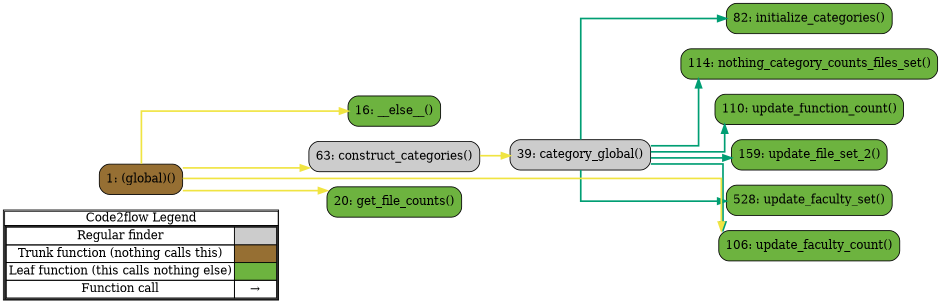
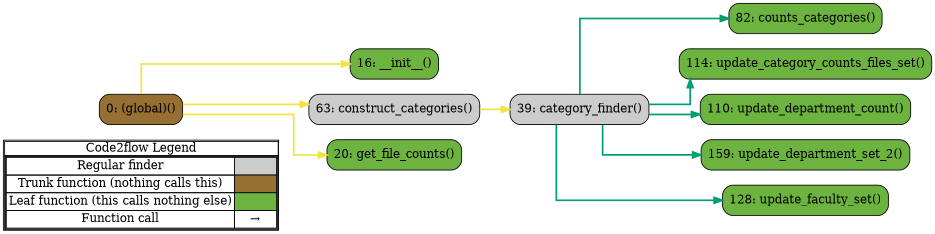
node "82: initialize_categories()": label "82: initialize_categories()" -> "82: counts_categories()"
node "114: nothing_category_counts_files_set()": label "114: nothing_category_counts_files_set()" -> "114: update_category_counts_files_set()"
node "110: update_function_count()": label "110: update_function_count()" -> "110: update_department_count()"
node "16: __else__()": label "16: __else__()" -> "16: __init__()"
node "39: category_global()": label "39: category_global()" -> "39: category_finder()"
node "159: update_file_set_2()": label "159: update_file_set_2()" -> "159: update_department_set_2()"
node "1: (global)()": label "1: (global)()" -> "0: (global)()"
node "528: update_faculty_set()": label "528: update_faculty_set()" -> "128: update_faculty_set()"
node "106: update_faculty_count()": removed
